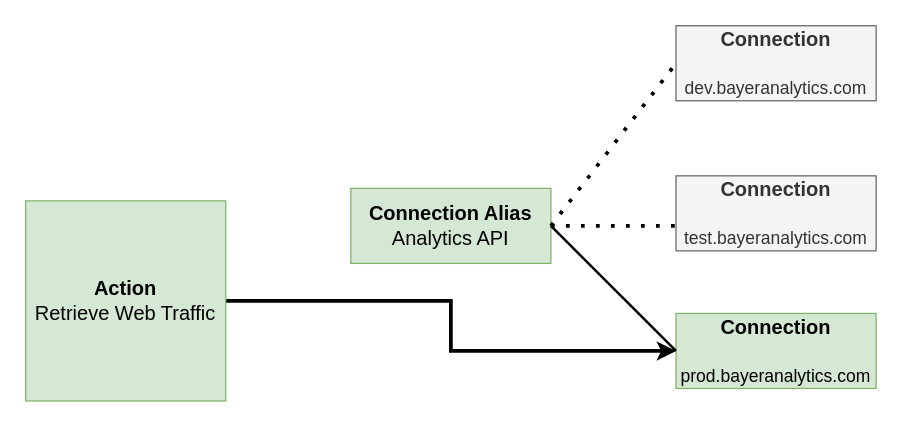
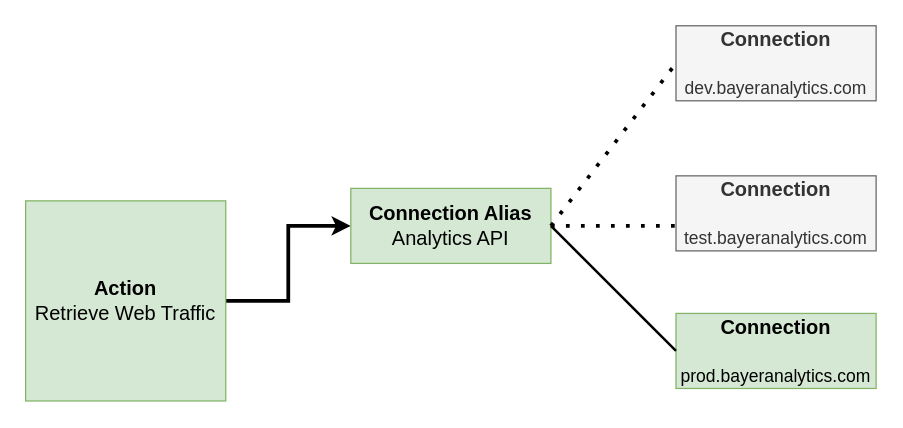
edge "ActionRetrieve Web Traffic" -> "Connection prod.bayeranalytics.com": now "ActionRetrieve Web Traffic" -> "Connection Alias Analytics API"
